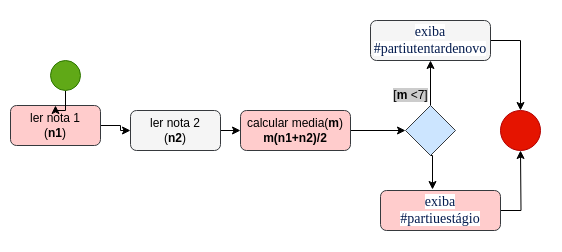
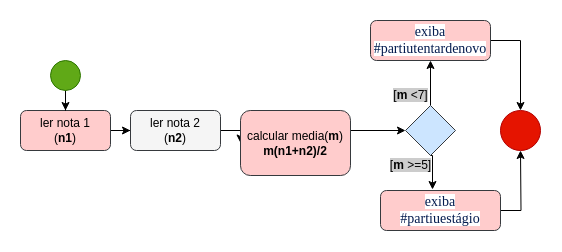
node "exiba #partiutentardenovo": fillcolor #f5f5f5 -> #ffcccc
node "ler nota 1 (n1)": moved (56, 126) -> (66, 131)
node "calcular media(m) m(n1+n2)/2": size 110x40 -> 110x65
node "[m >=5]": added
